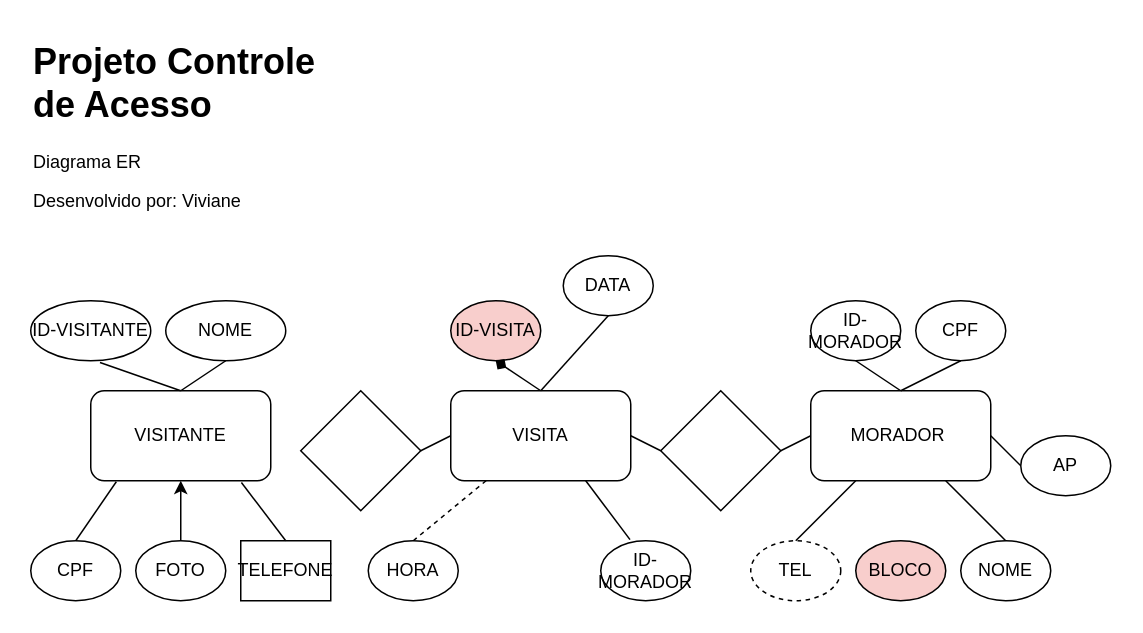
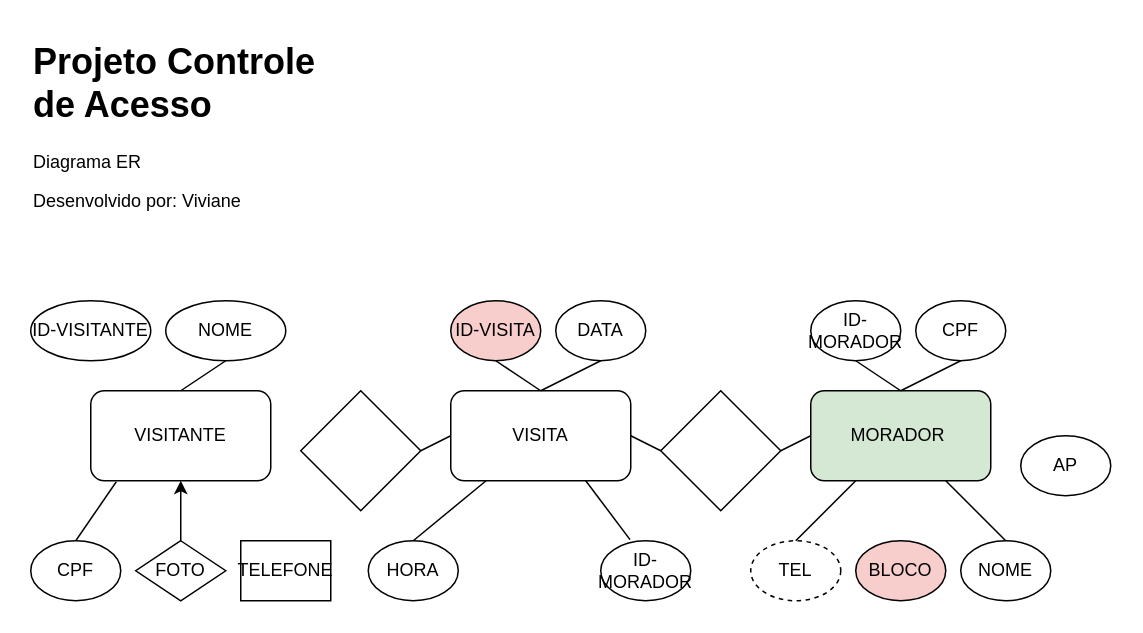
node "DATA": moved (608, 286) -> (601, 331)
edge "VISITA" -> "ID-VISITA": arrowhead diamond -> none
edge "ID-VISITANTE" -- "VISITANTE": removed
node "MORADOR": fillcolor #ffffff -> #d5e8d4
edge "MORADOR" -- "AP": removed
edge "VISITA" -- "HORA": style dashed -> solid
edge "VISITANTE" -- "TELEFONE": removed
node "FOTO": shape ellipse -> diamond
